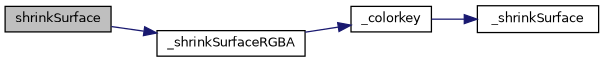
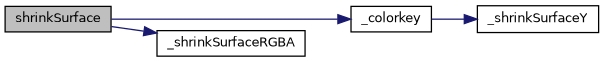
node "_shrinkSurface": label "_shrinkSurface" -> "_shrinkSurfaceY"
edge "_shrinkSurfaceRGBA" -> "_colorkey": now "shrinkSurface" -> "_colorkey"
